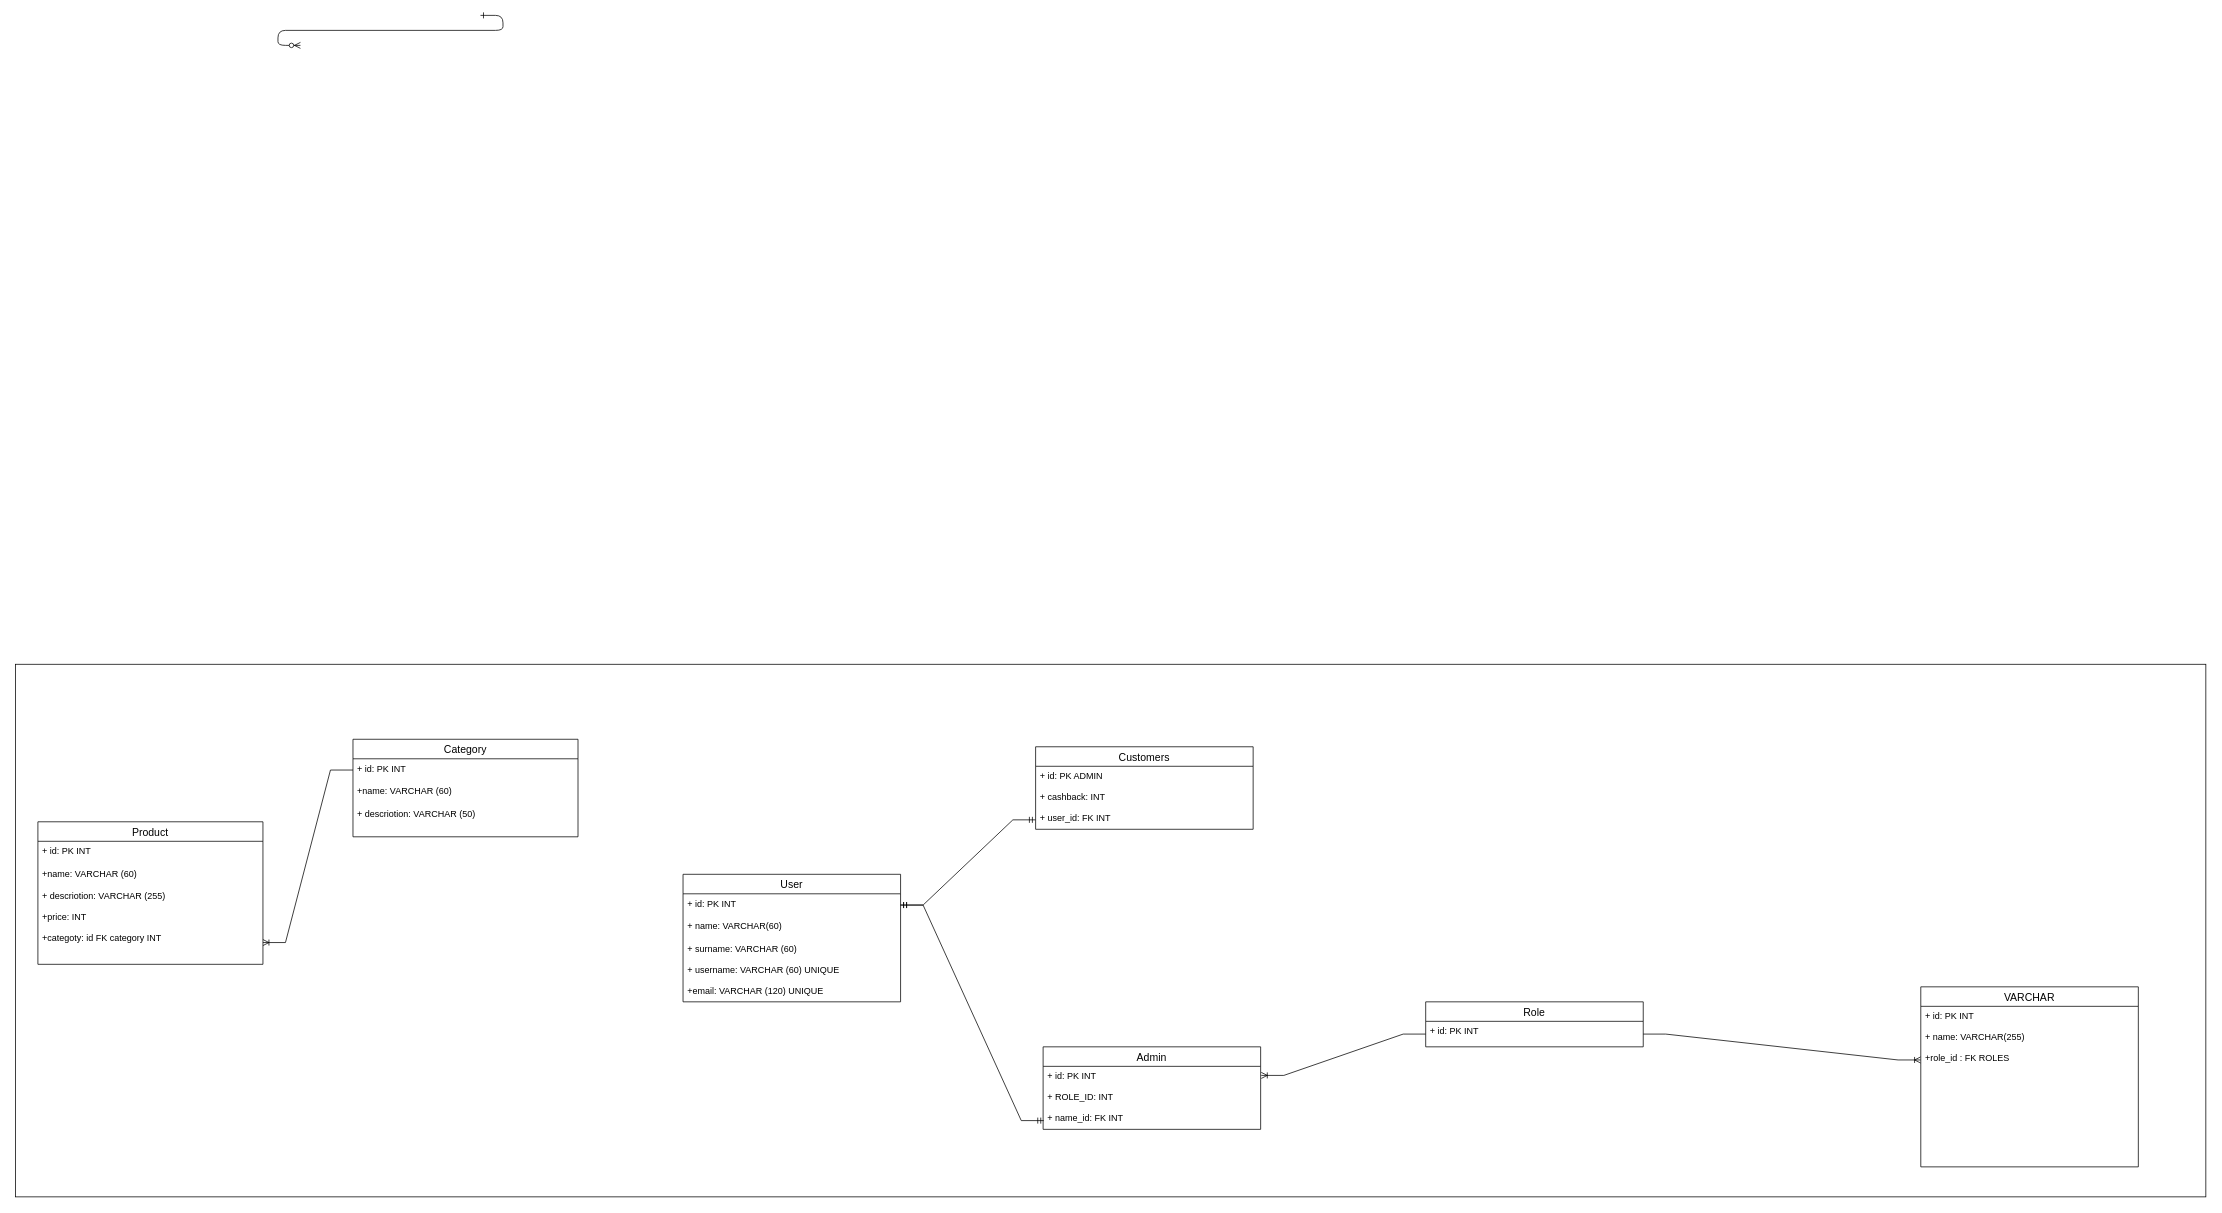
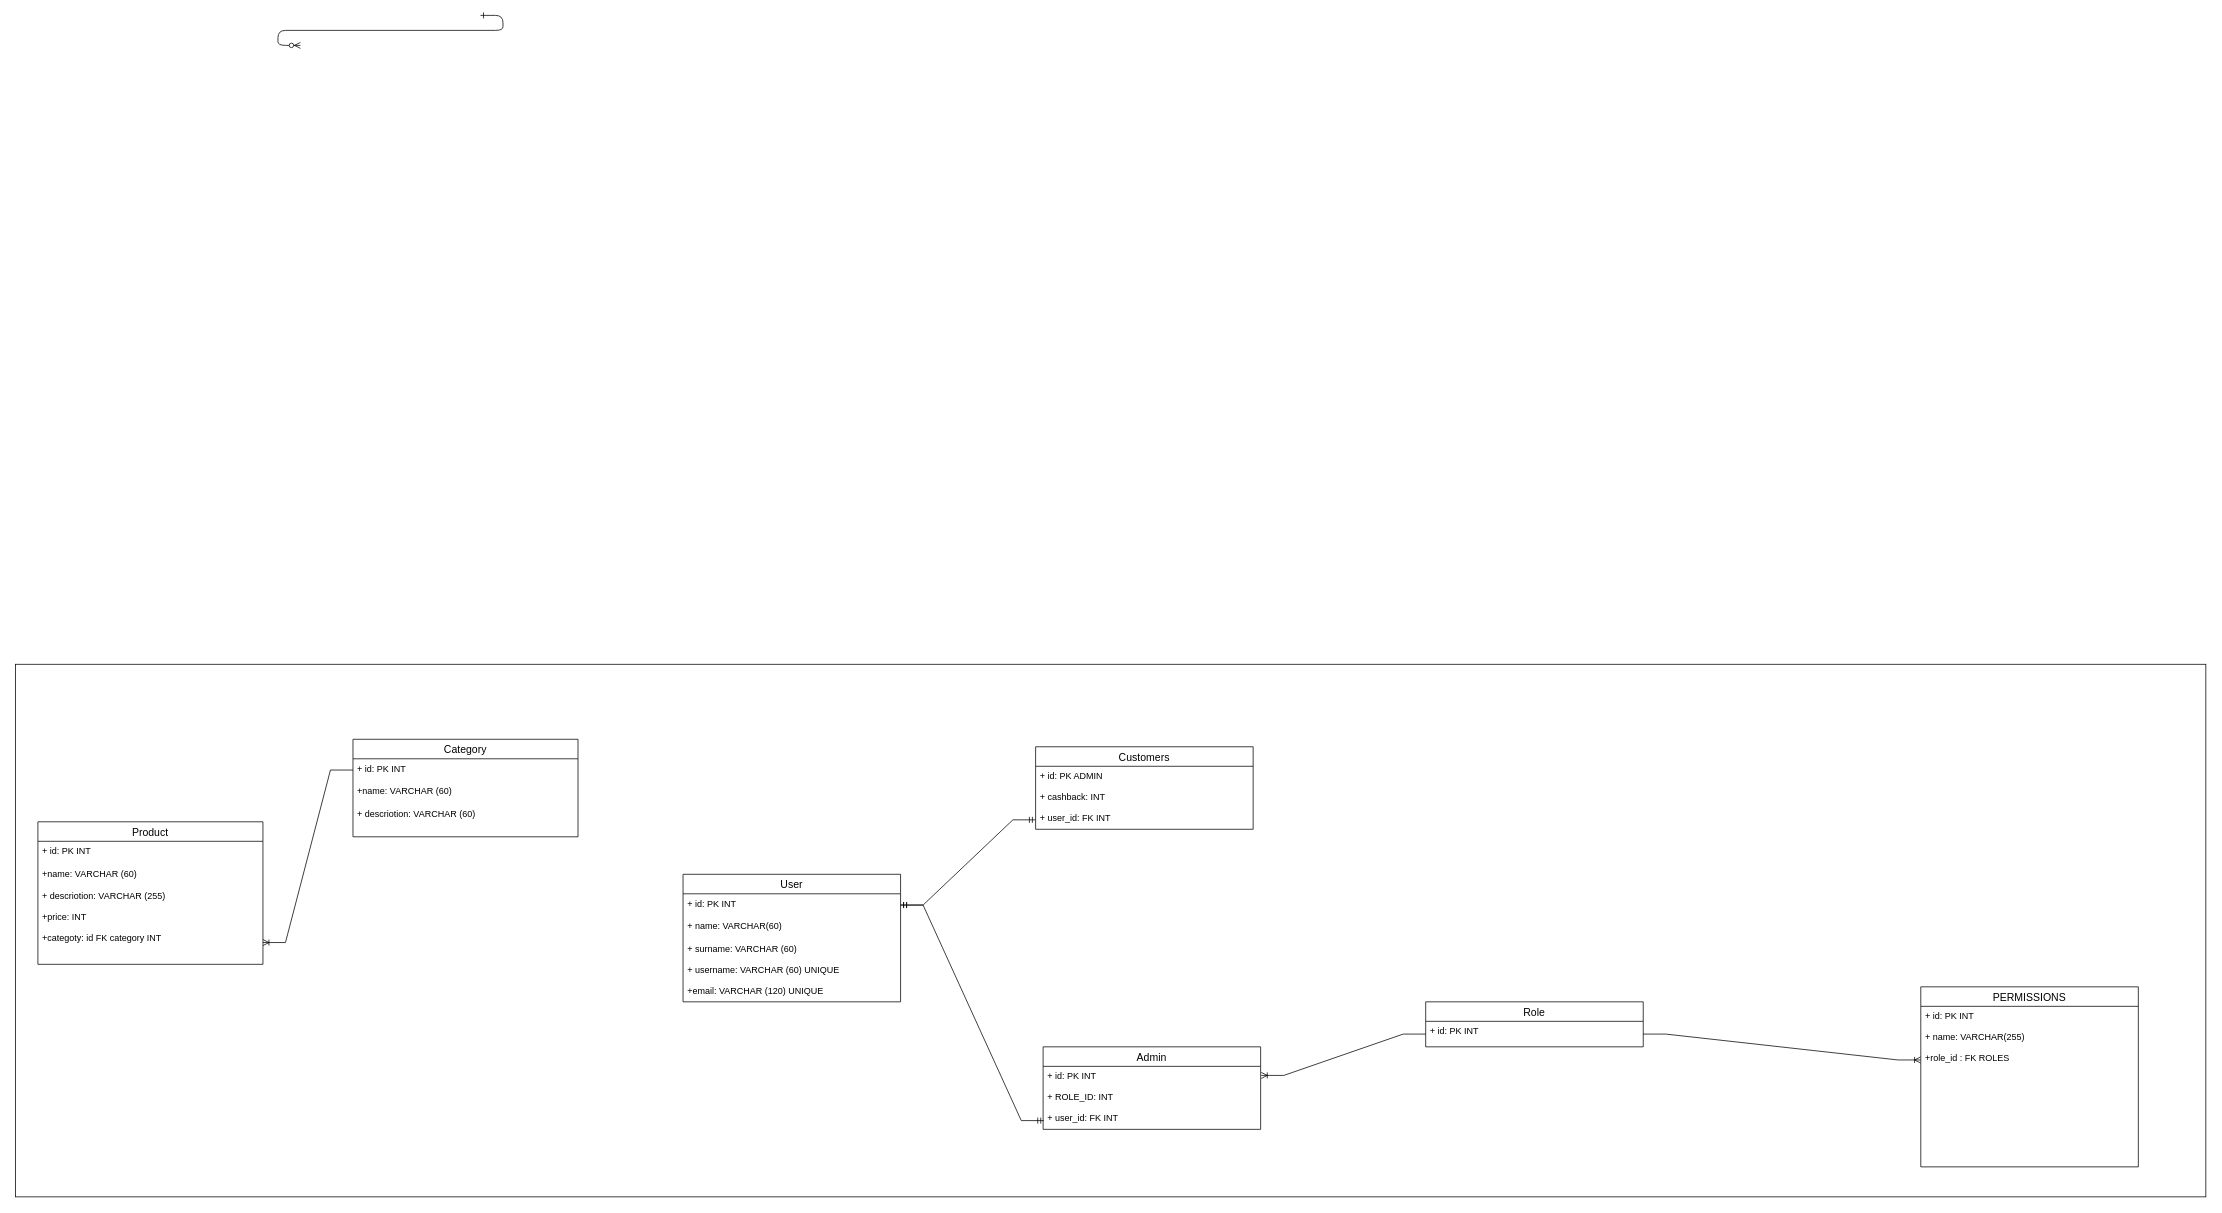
node "+ descriotion: VARCHAR (50)": label "+ descriotion: VARCHAR (50)" -> "+ descriotion: VARCHAR (60)"
node "VARCHAR": label "VARCHAR" -> "PERMISSIONS"
node "+ id: PK INT + ROLE_ID: INT + name_id: FK INT": label "+ id: PK INT + ROLE_ID: INT + name_id: FK INT" -> "+ id: PK INT + ROLE_ID: INT + user_id: FK INT"
